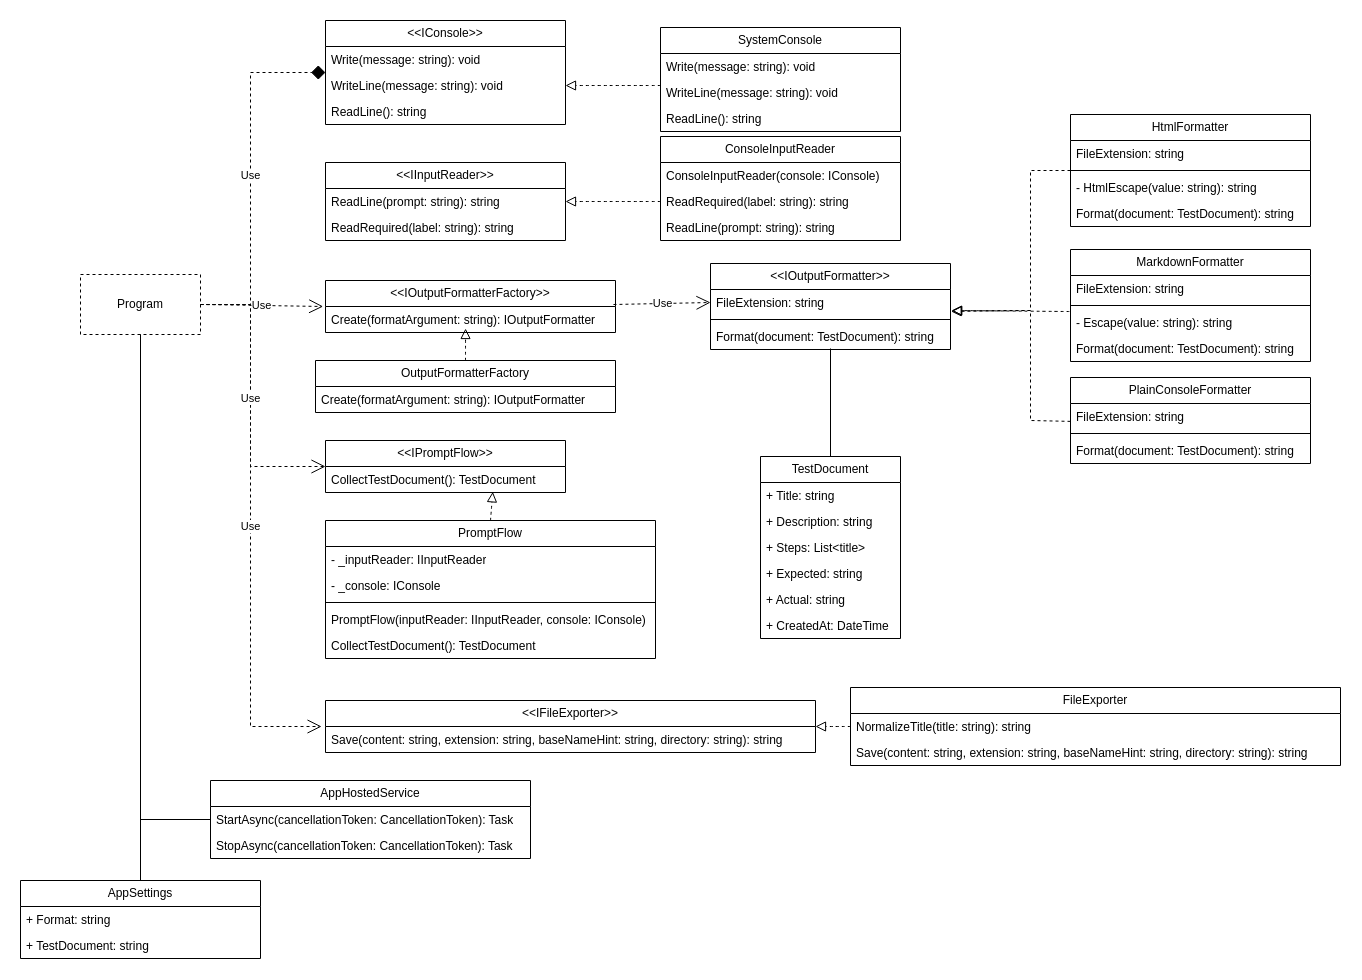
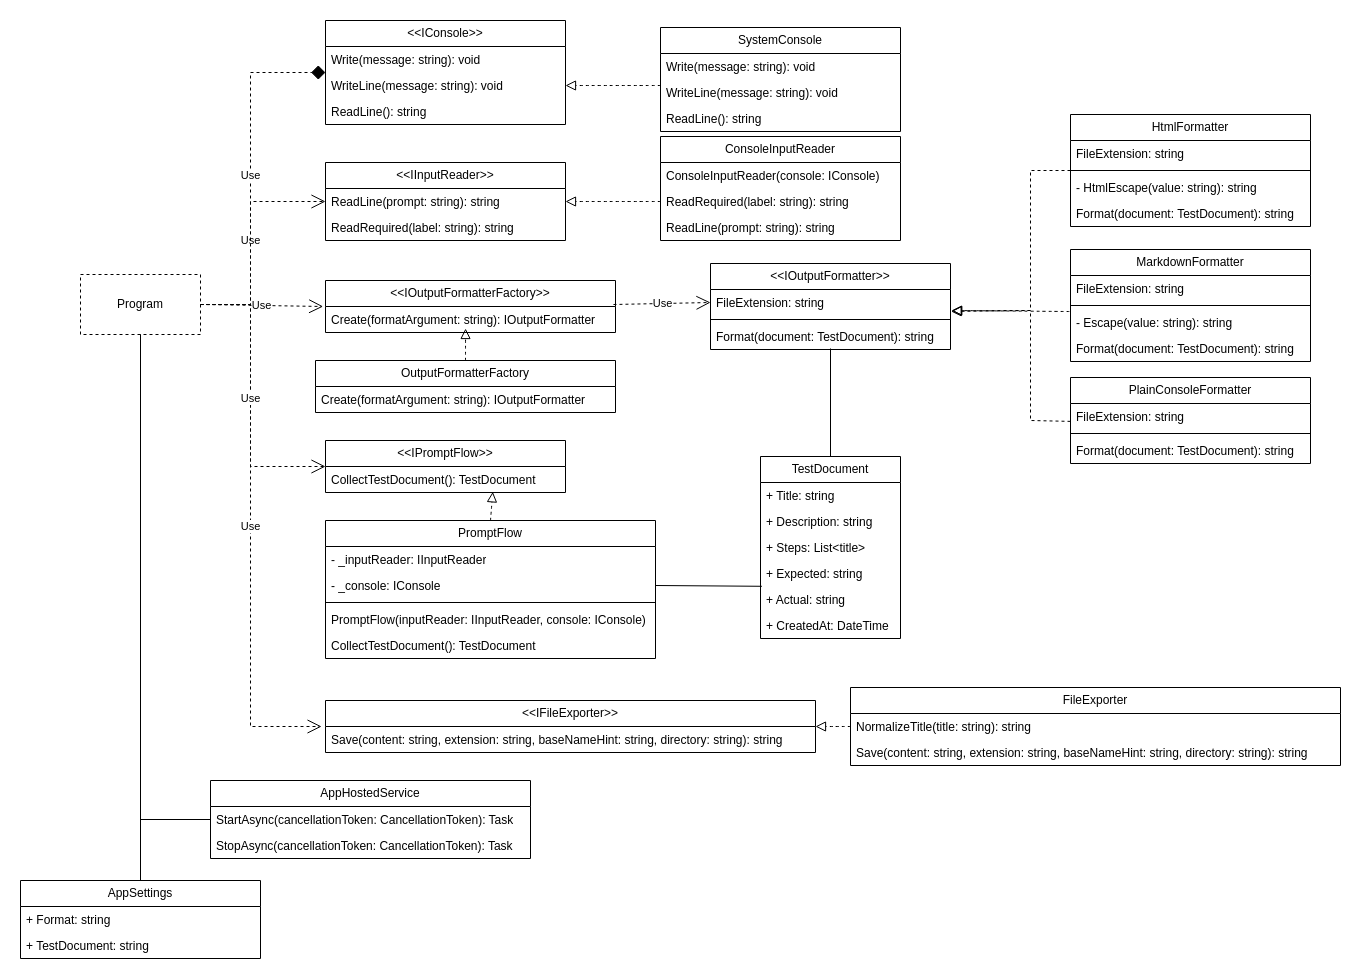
edge "Program" -> "<<IInputReader>>": added, label "Use"
edge "- _console: IConsole" -- "+ Actual: string": added
